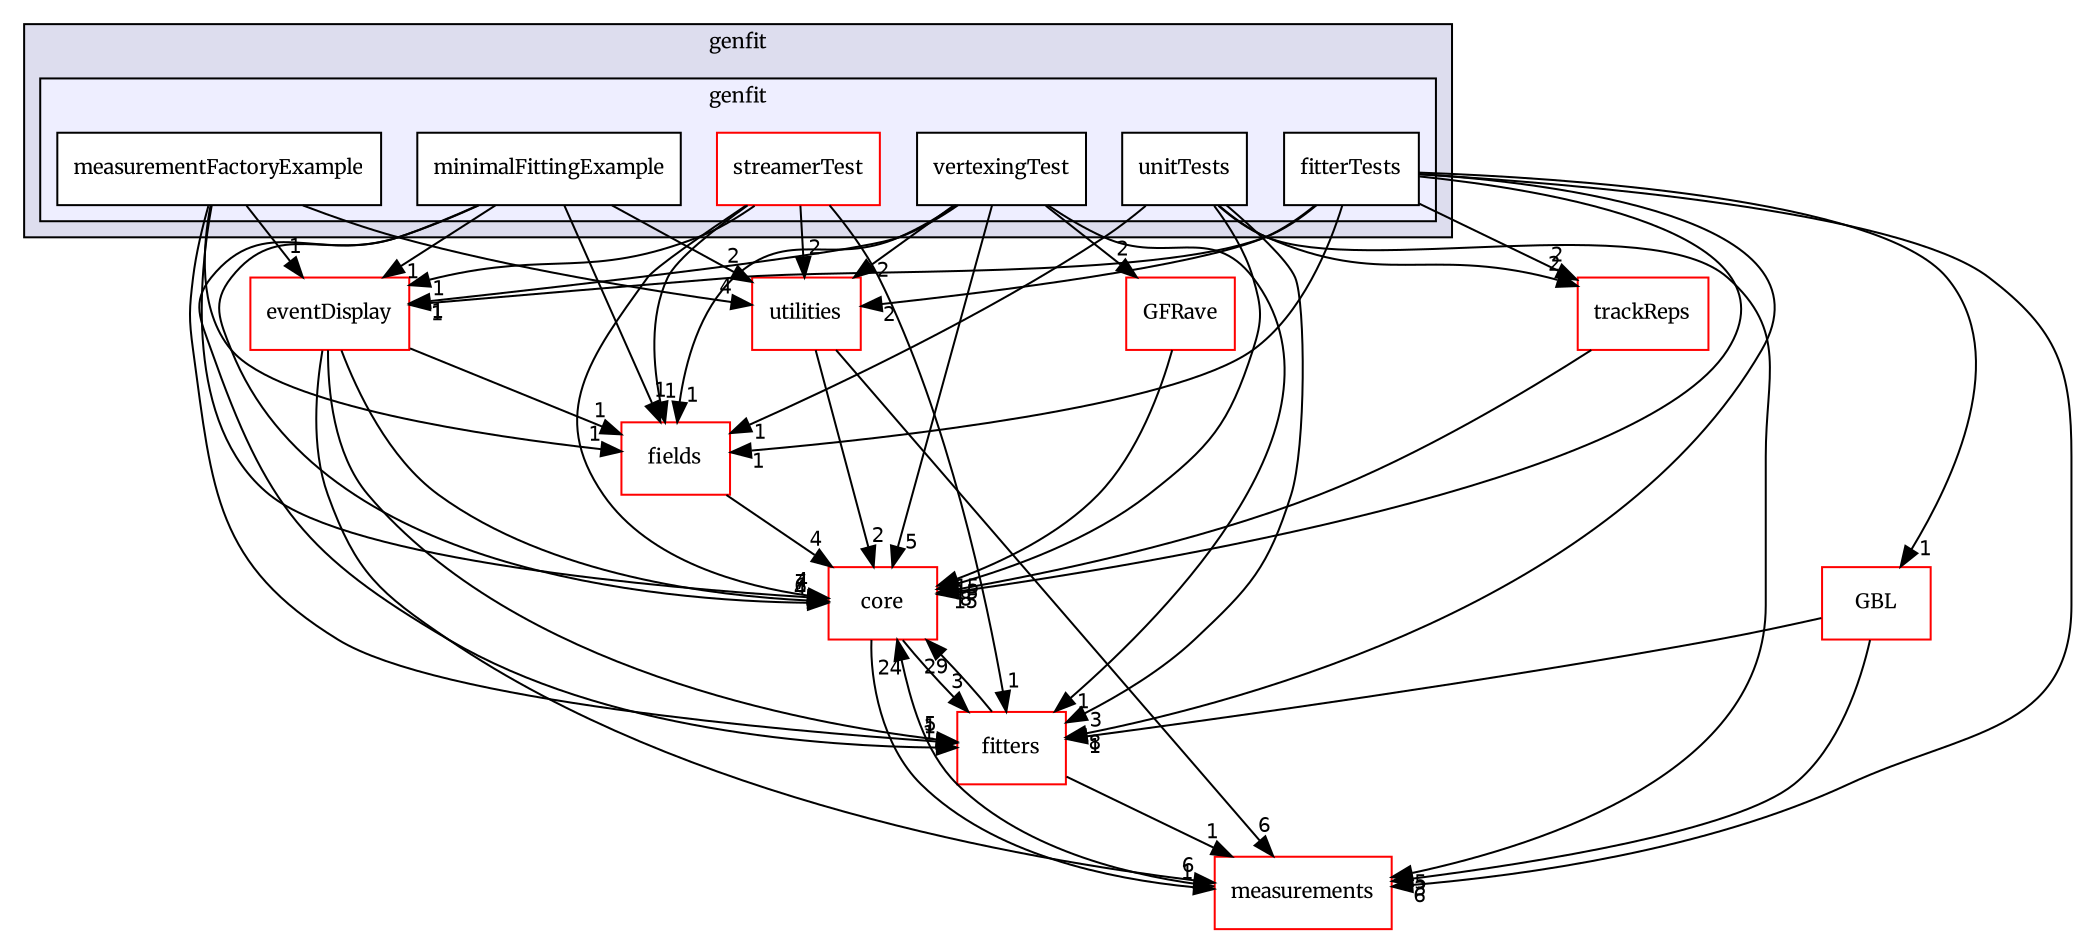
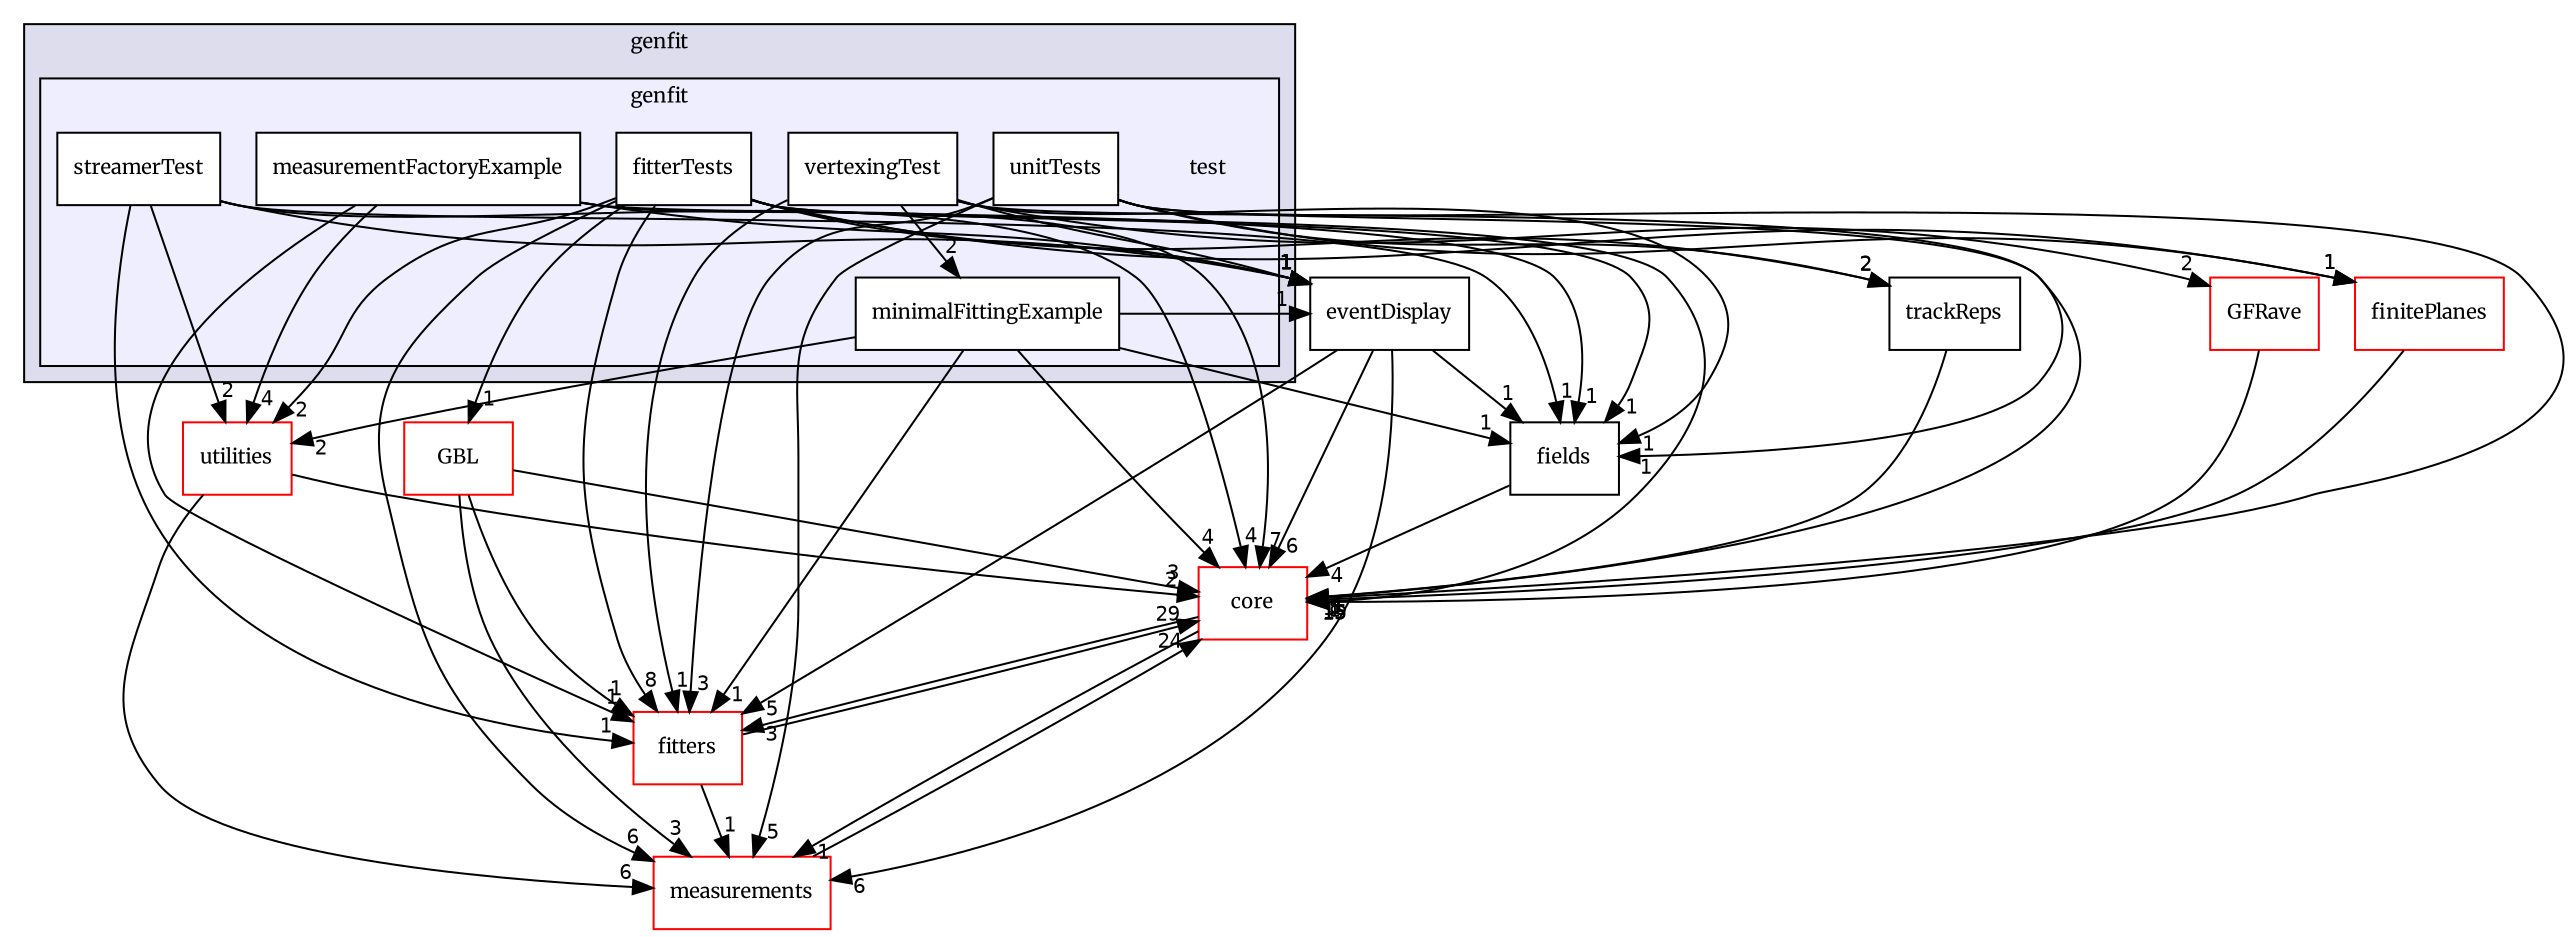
node "streamerTest": color red -> black
node "test": added
edge "vertexingTest" -> "utilities": now "vertexingTest" -> "minimalFittingExample"
node "eventDisplay": color red -> black
node "trackReps": color red -> black
node "finitePlanes": added
node "fields": color red -> black
edge "GBL" -> "core": added
